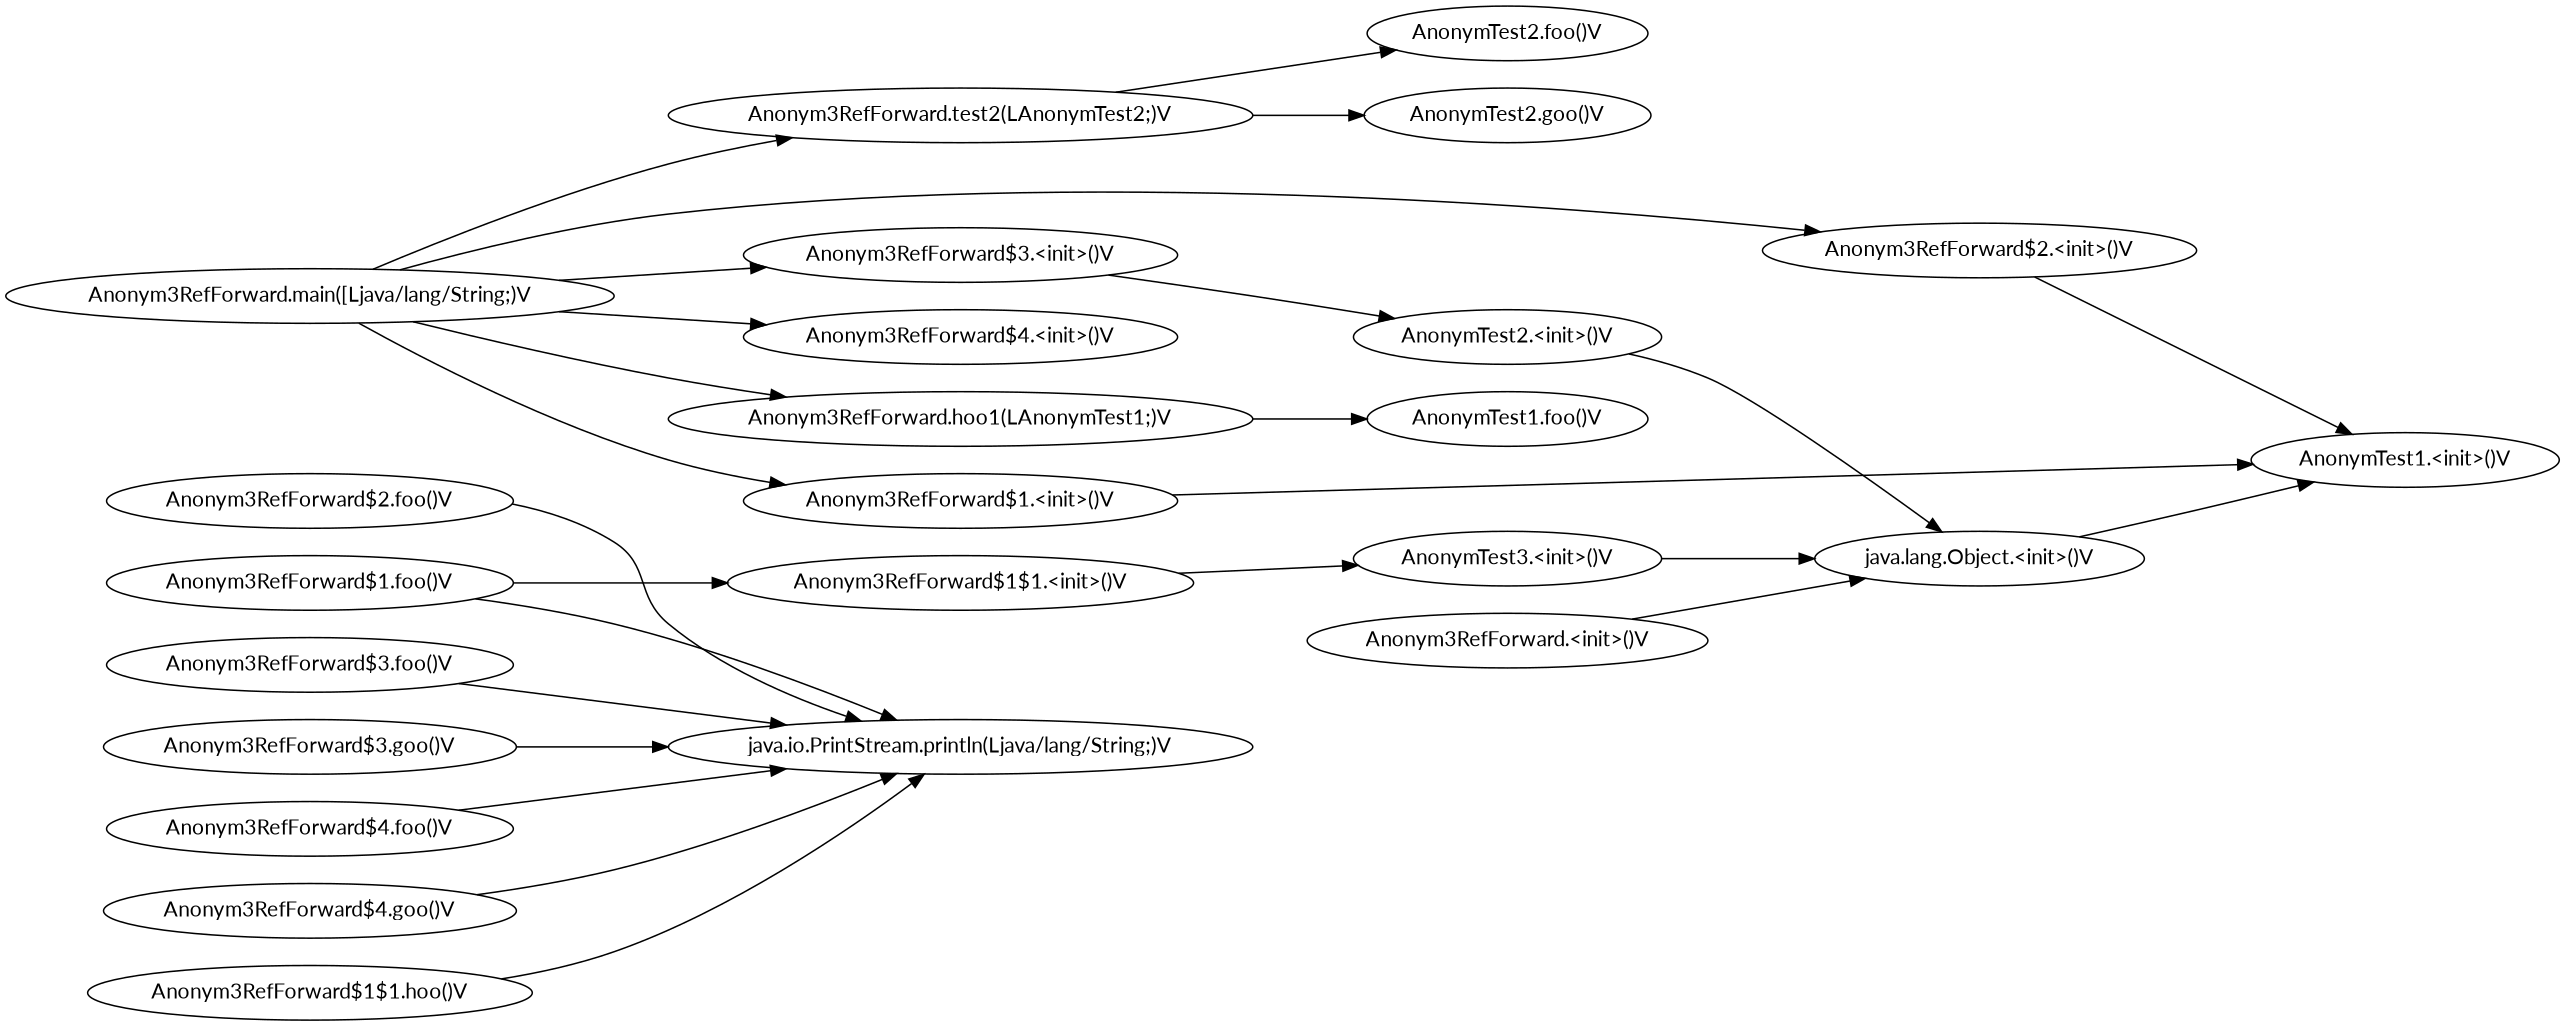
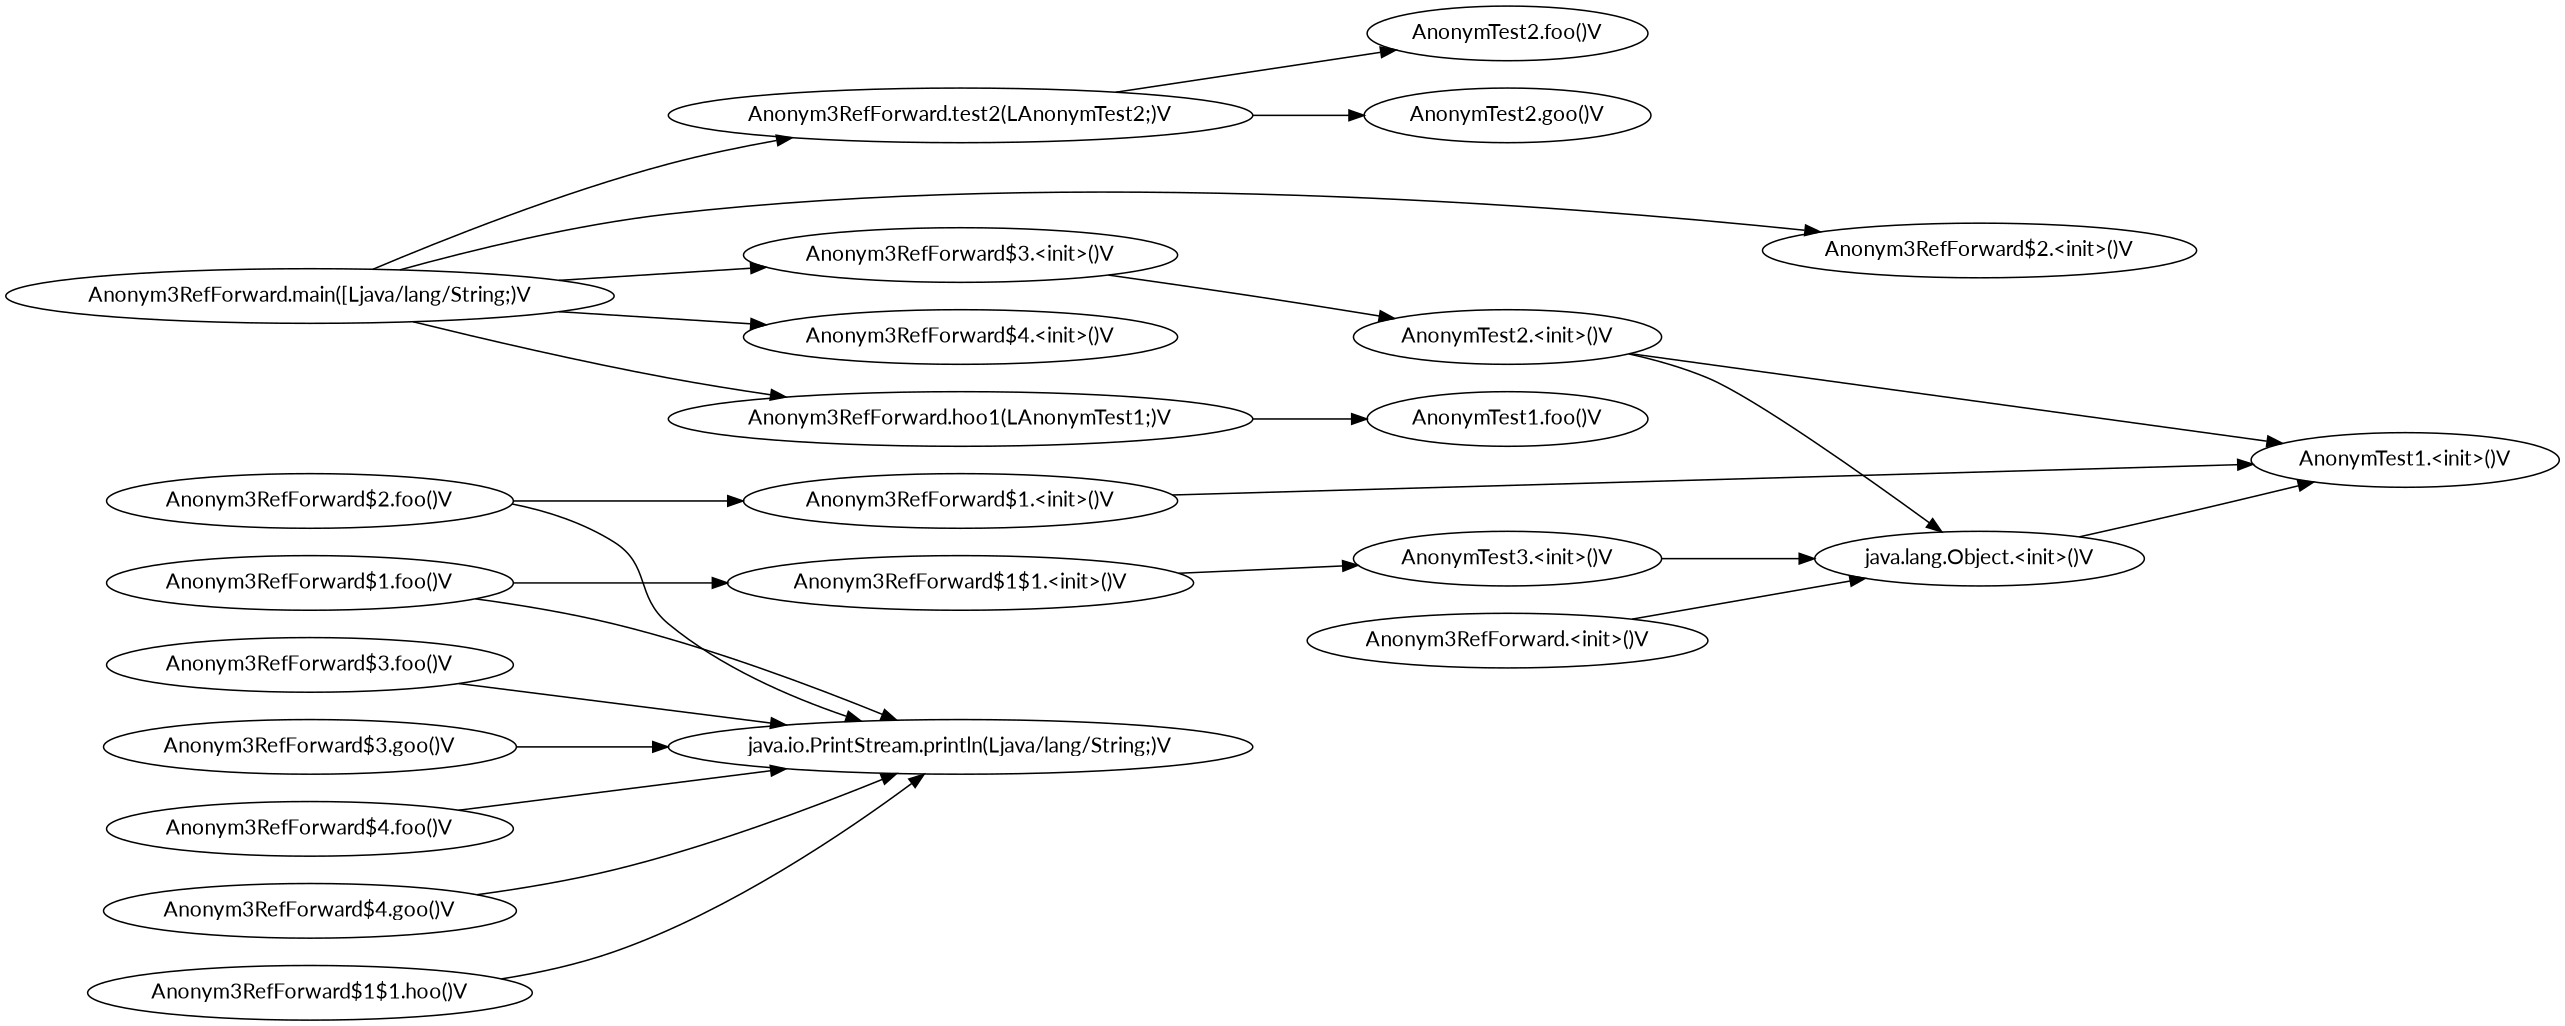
edge "Anonym3RefForward$2.<init>()V" -> "AnonymTest1.<init>()V": now "AnonymTest2.<init>()V" -> "AnonymTest1.<init>()V"
edge "Anonym3RefForward.main([Ljava/lang/String;)V" -> "Anonym3RefForward$1.<init>()V": now "Anonym3RefForward$2.foo()V" -> "Anonym3RefForward$1.<init>()V"
